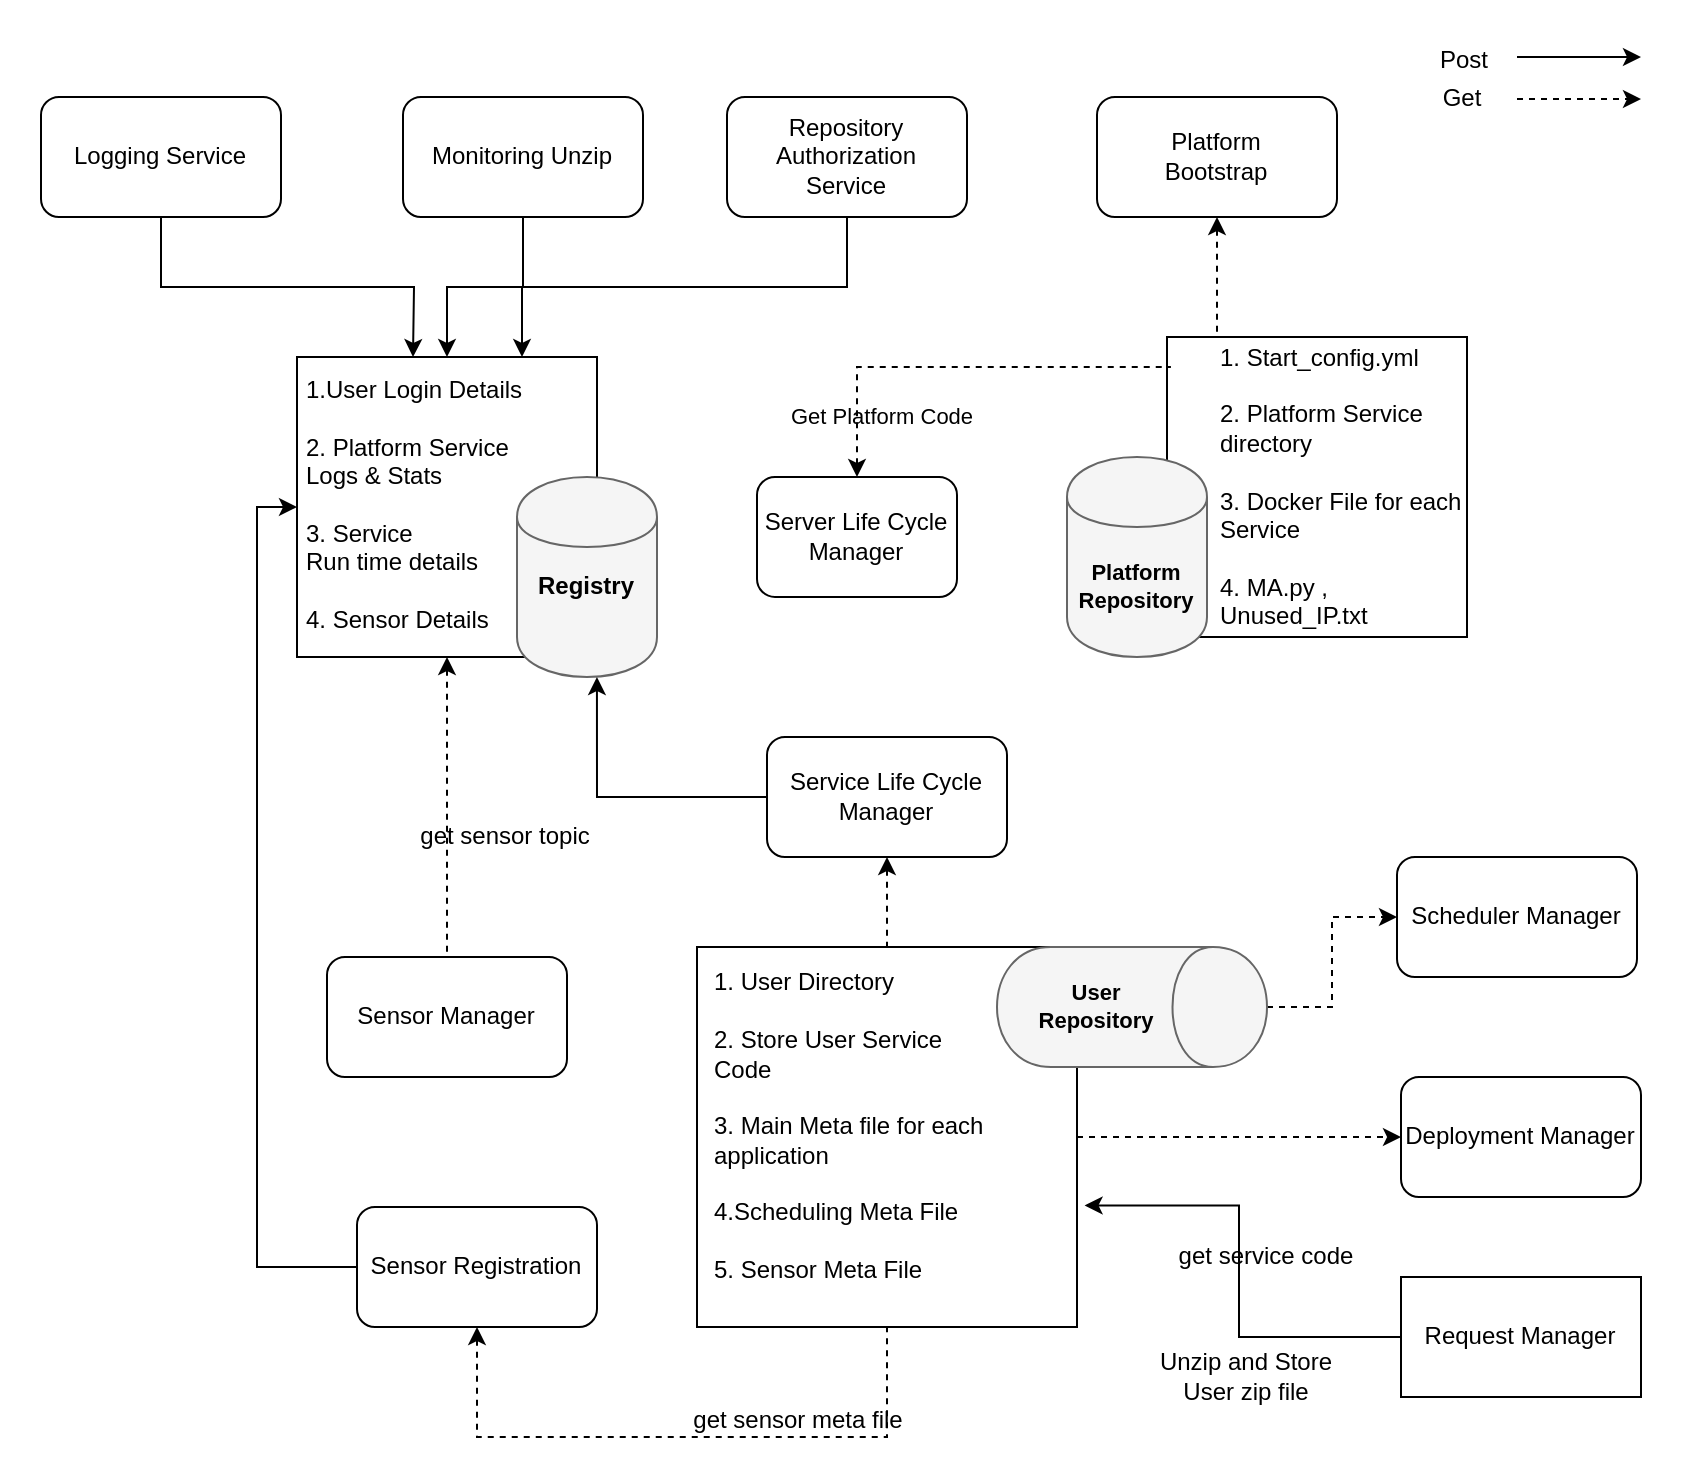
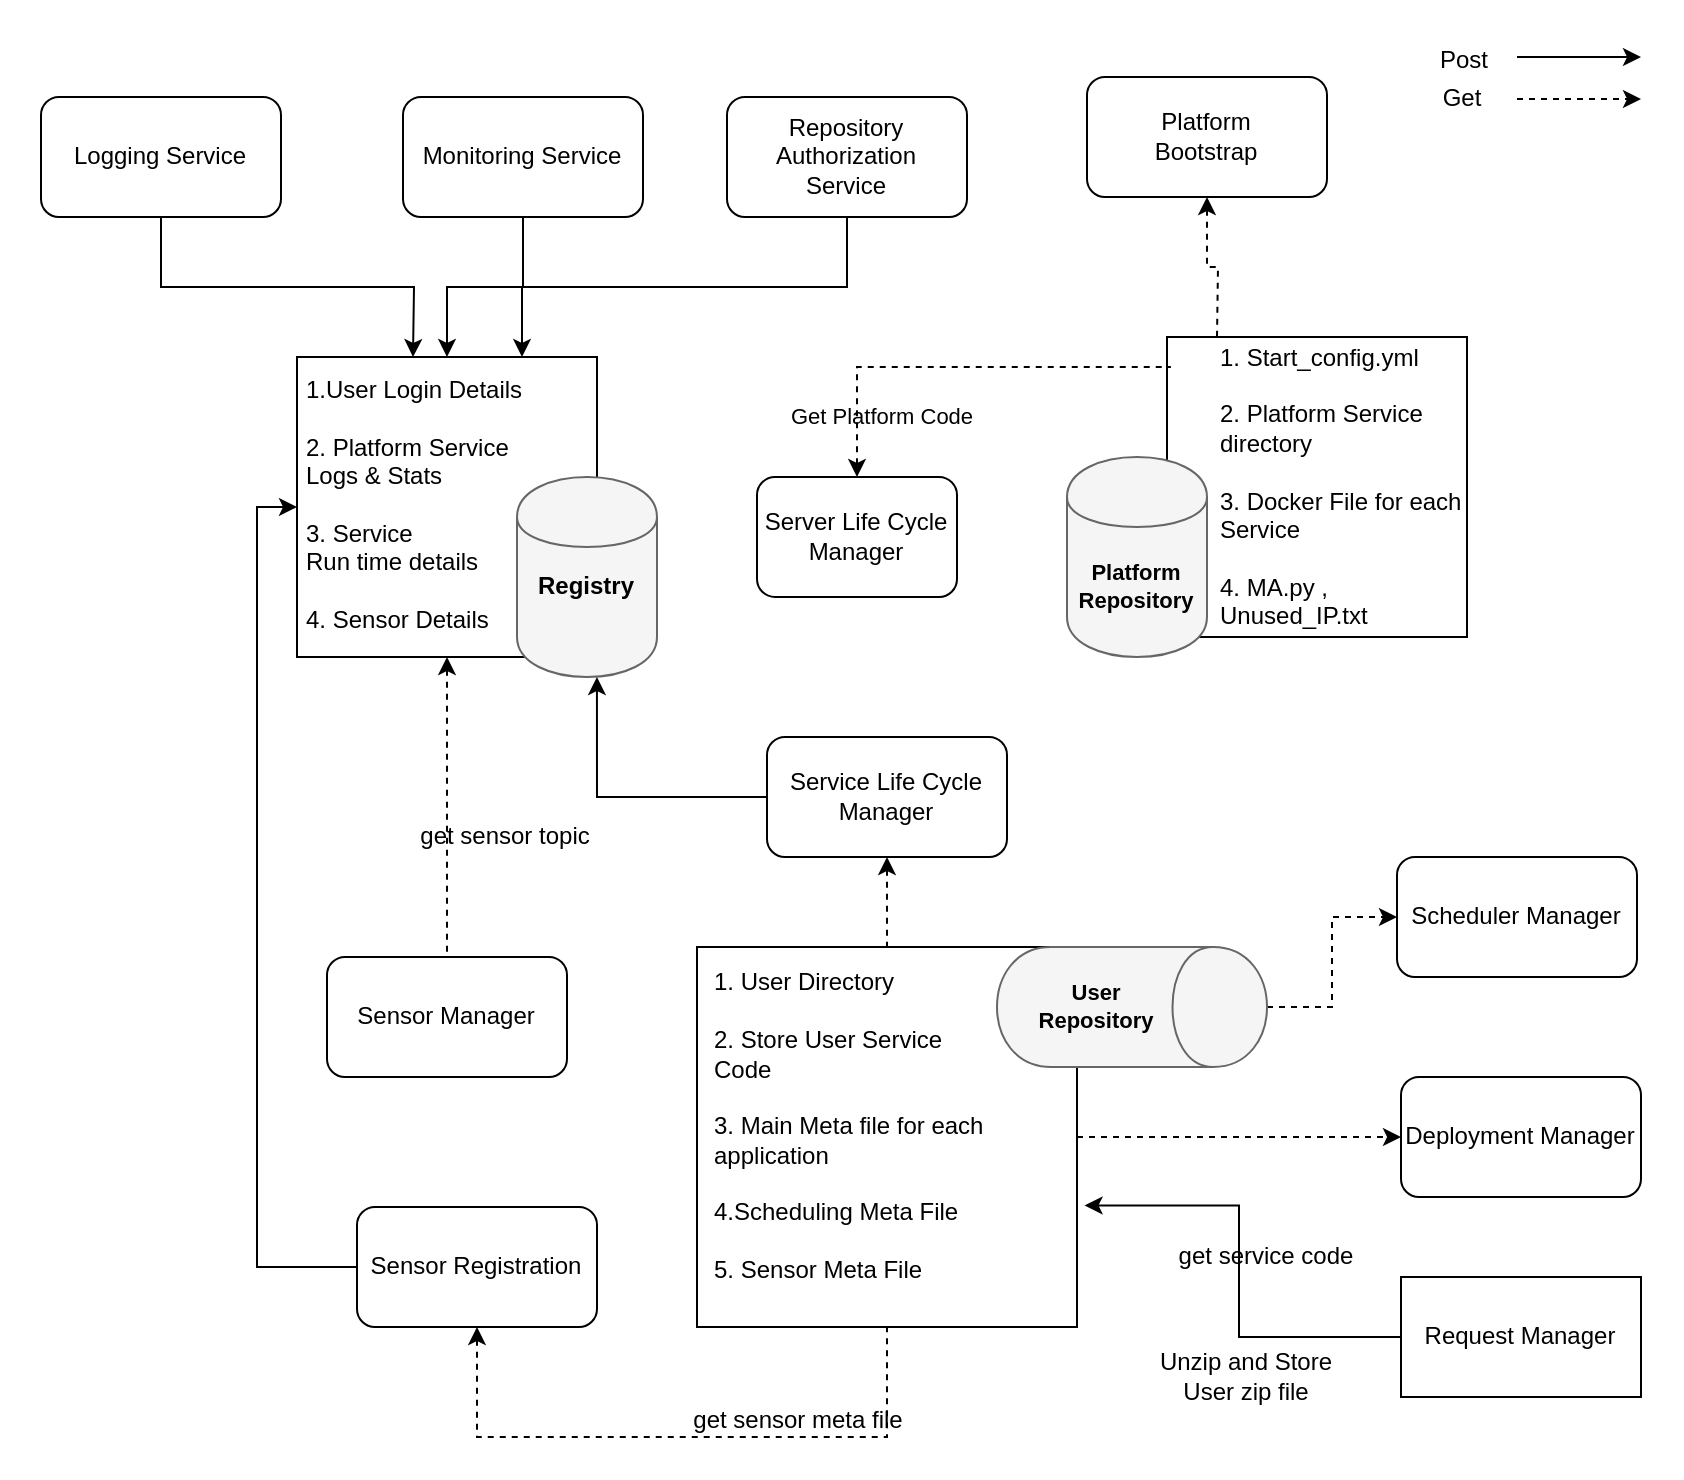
node "Monitoring Unzip": label "Monitoring Unzip" -> "Monitoring Service"
node "Platform Bootstrap": moved (1217, 157) -> (1207, 137)
